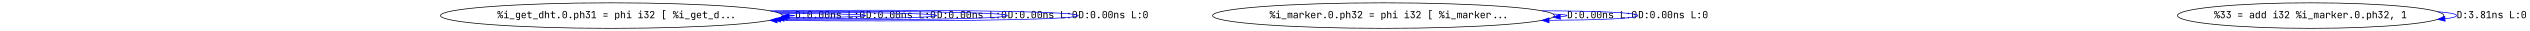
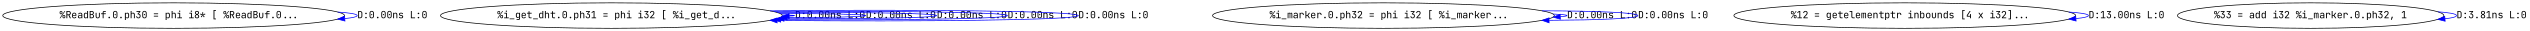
node "%ReadBuf.0.ph30 = phi i8* [ %ReadBuf.0...": added
node "%12 = getelementptr inbounds [4 x i32]...": added
